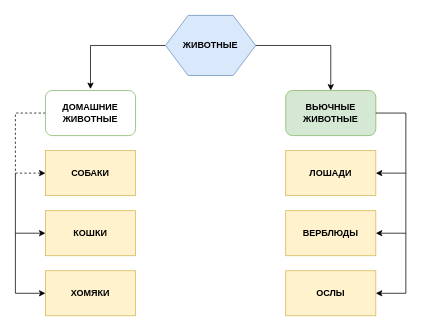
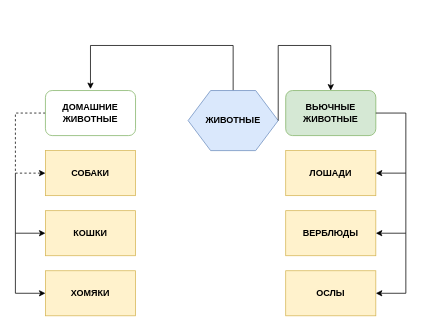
node "ЖИВОТНЫЕ": moved (210, 45) -> (233, 120)
